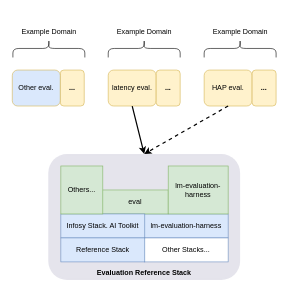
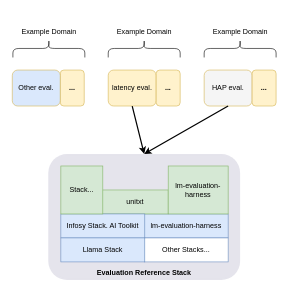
node "HAP eval.": fillcolor #fff2cc -> #f5f5f5
edge "HAP eval." -> "Evaluation Reference Stack": style dashed -> solid
node "Others...": label "Others..." -> "Stack..."
node "eval": label "eval" -> "unitxt"
node "Reference Stack": label "Reference Stack" -> "Llama Stack"
